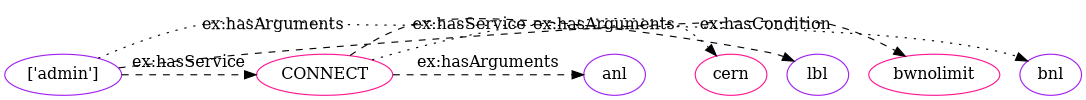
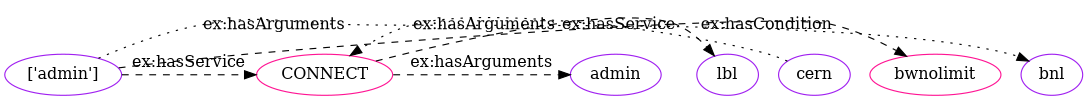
edge "CONNECT" -> "cern": reversed
node "anl": label "anl" -> "admin"
node "cern": color deeppink -> purple
